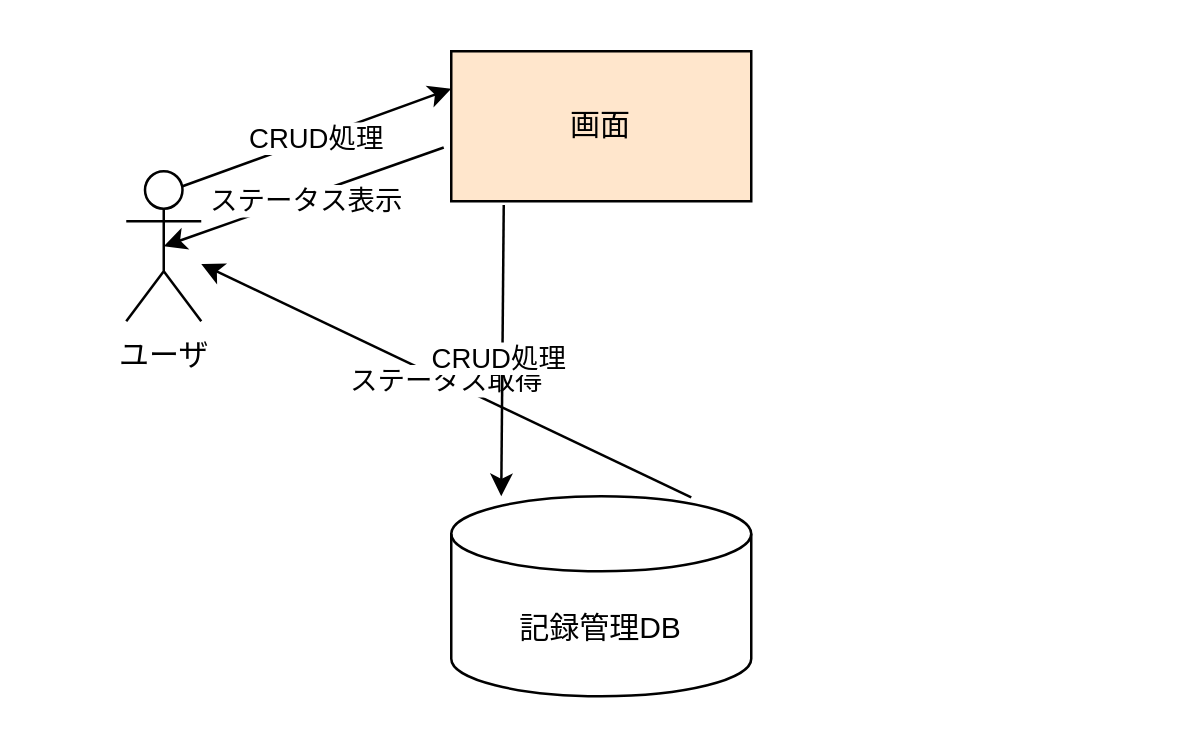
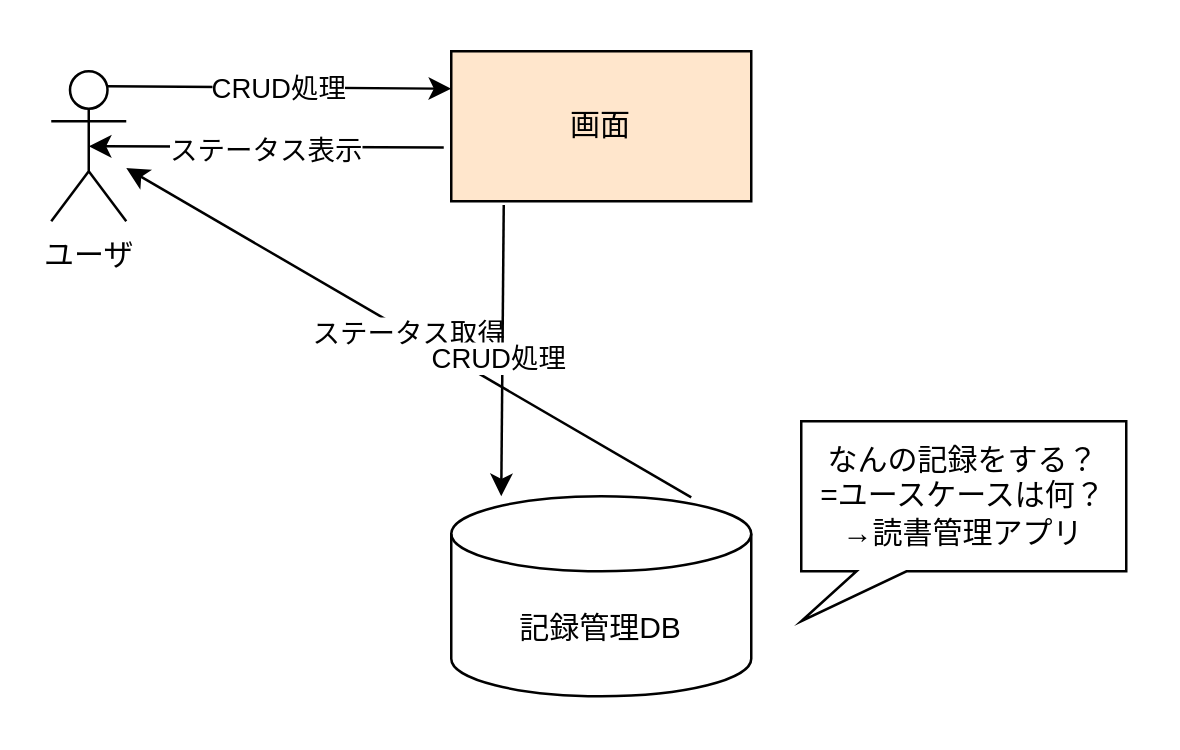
node "ユーザ": moved (164, 246) -> (89, 146)
node "なんの記録をする？ =ユースケースは何？ →読書管理アプリ": added
